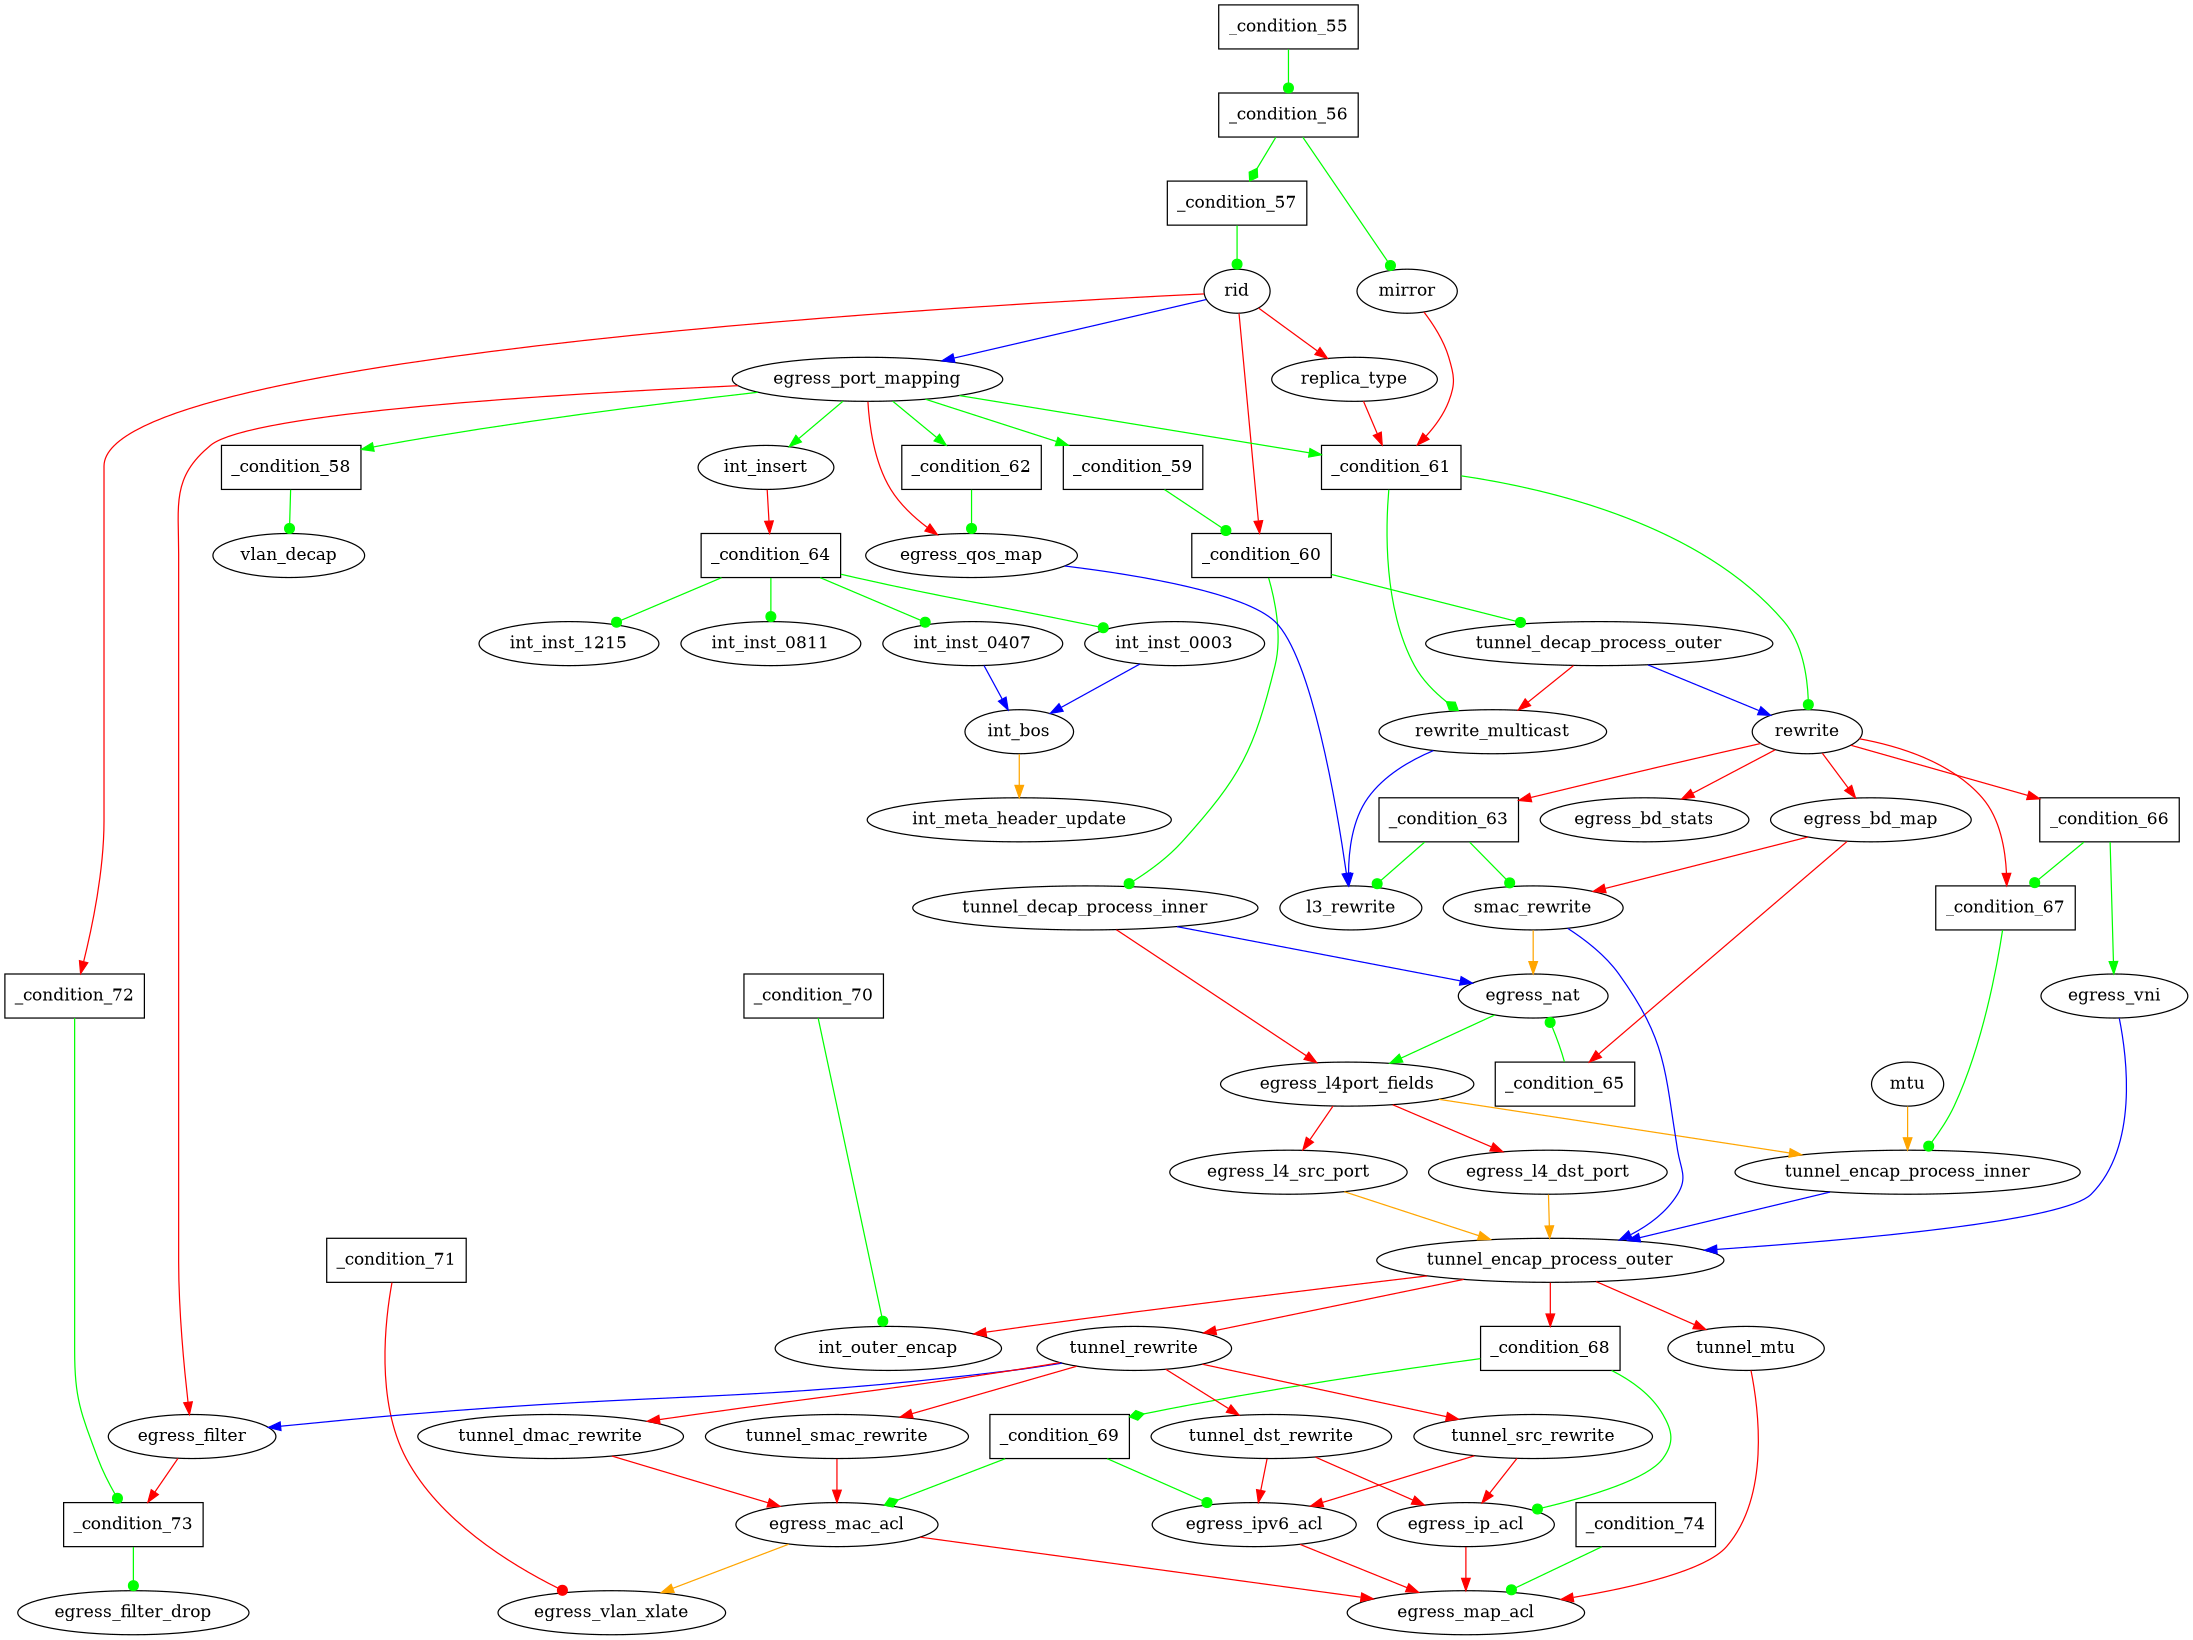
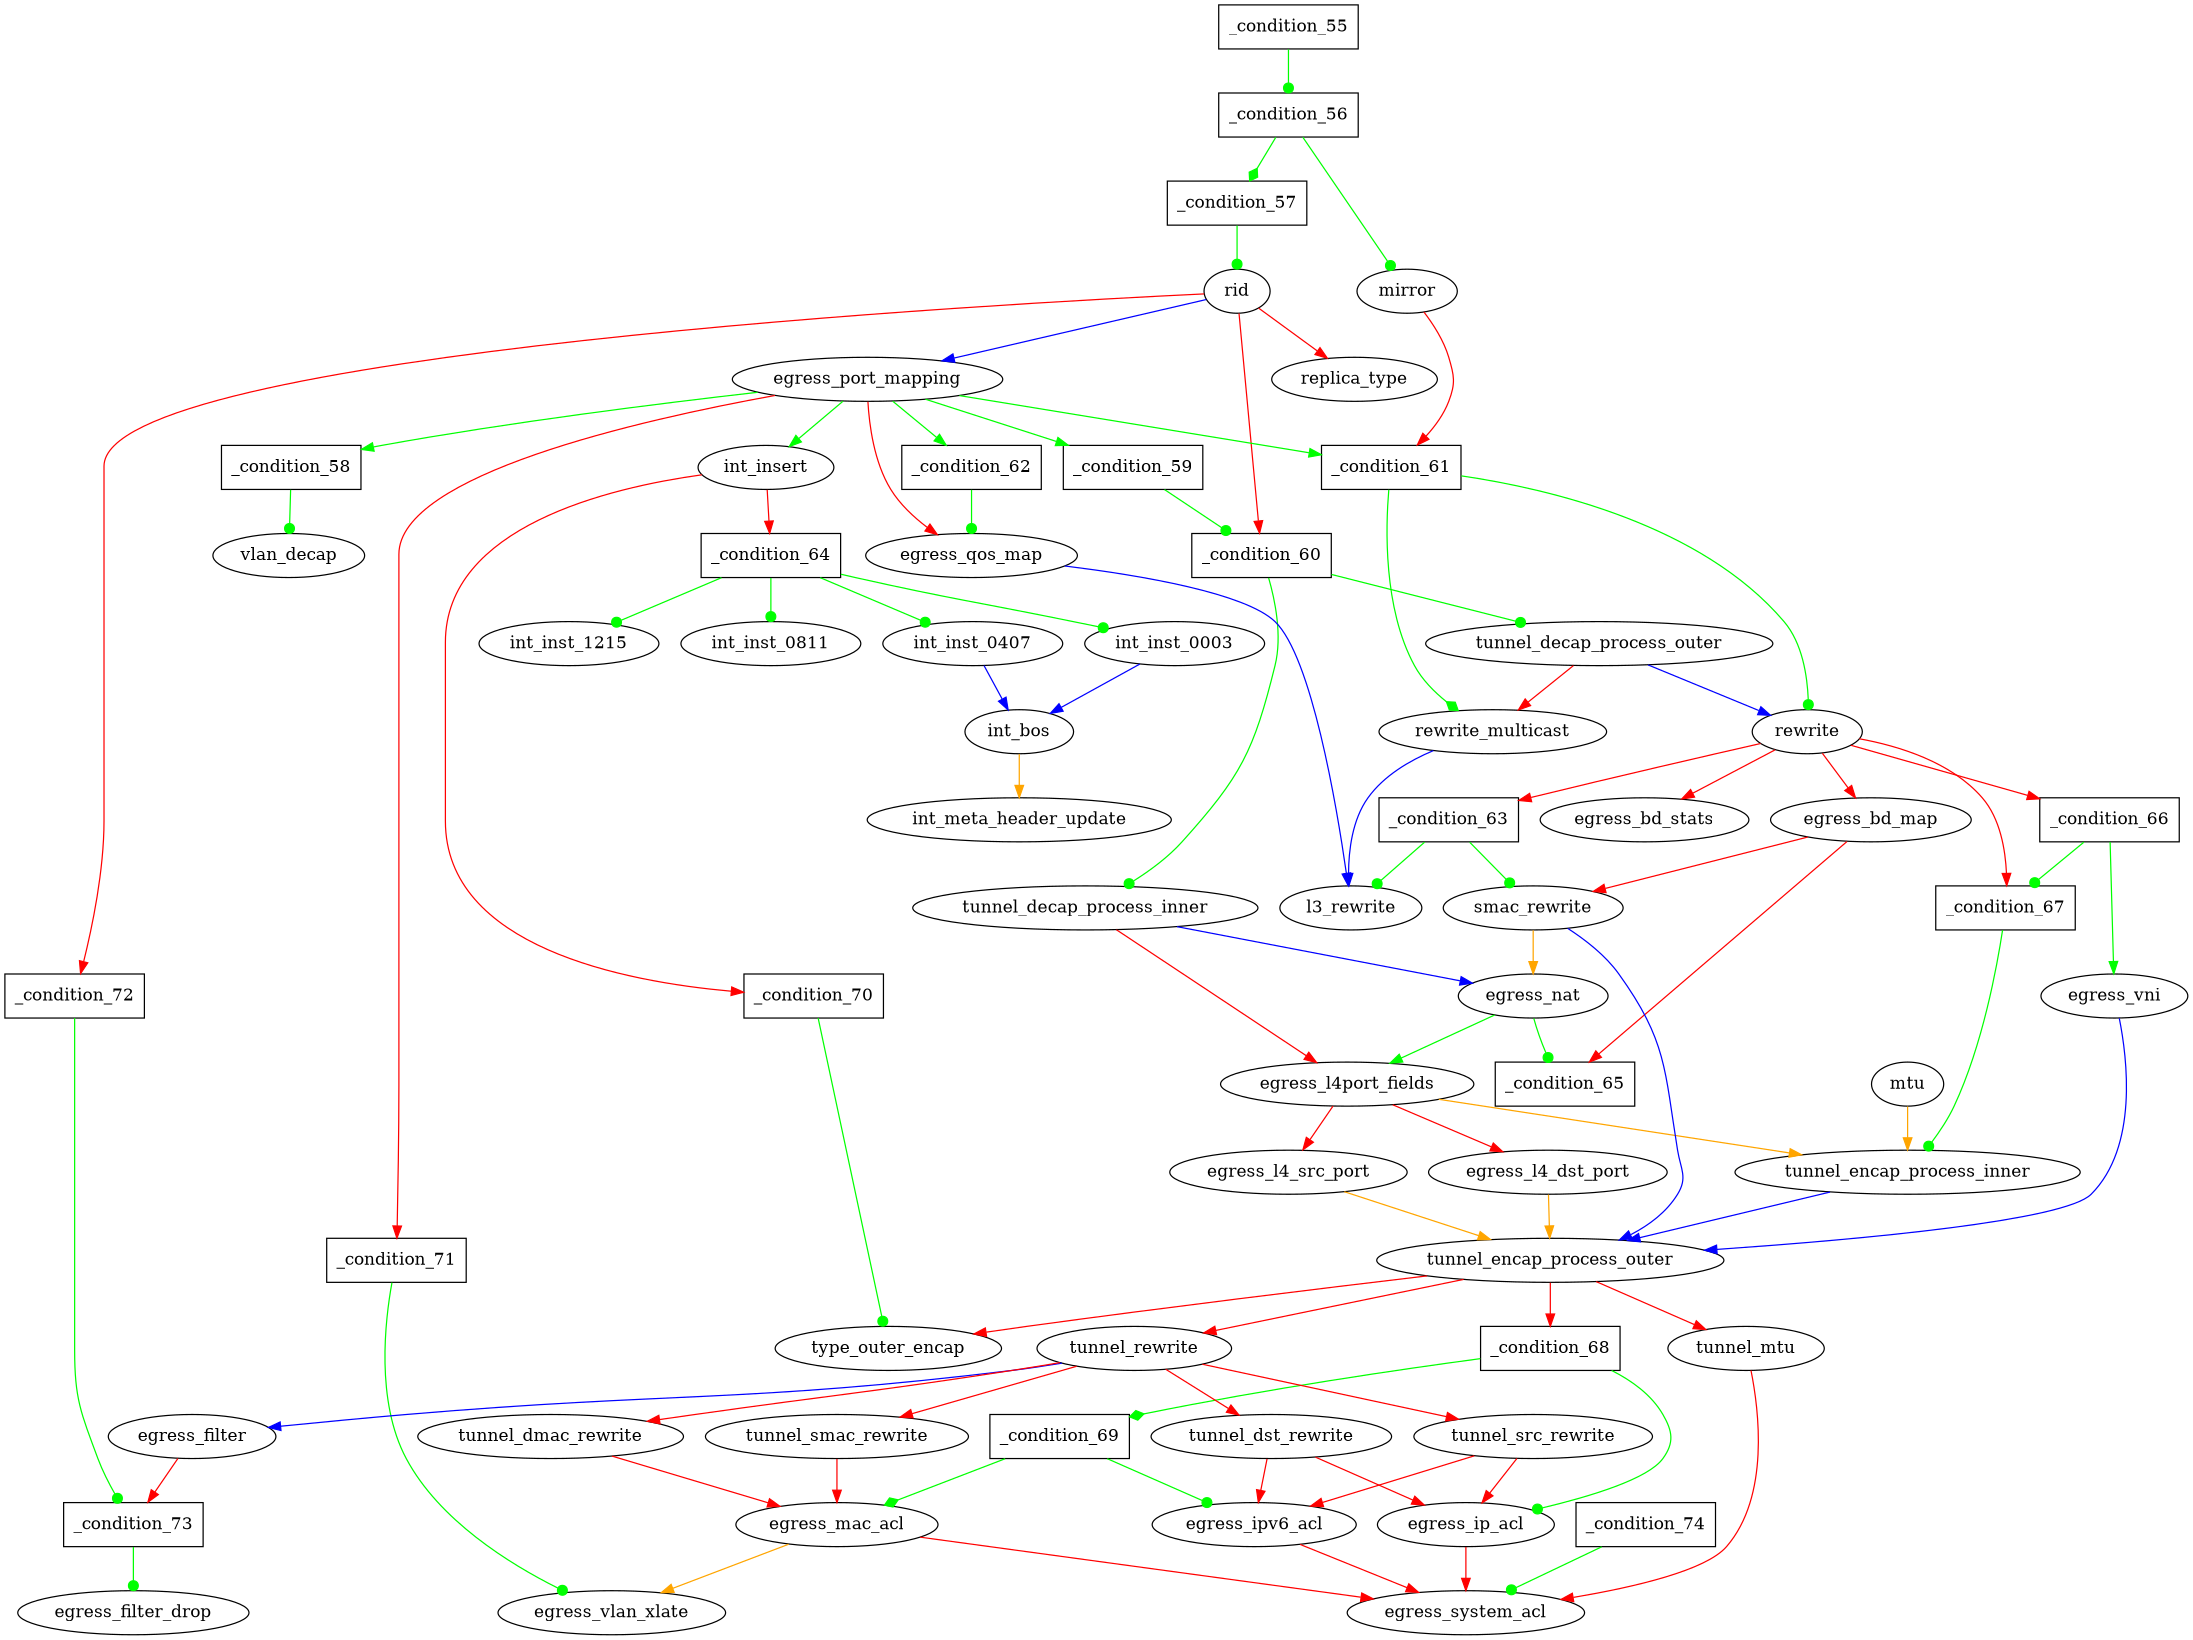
edge "replica_type" -> "_condition_61": removed
edge "egress_port_mapping" -> "egress_filter": now "egress_port_mapping" -> "_condition_71"
edge "int_insert" -> "_condition_70": added
edge "_condition_65" -> "egress_nat": reversed
node "int_outer_encap": label "int_outer_encap" -> "type_outer_encap"
edge "_condition_71" -> "egress_vlan_xlate": color red -> green
node "egress_map_acl": label "egress_map_acl" -> "egress_system_acl"
